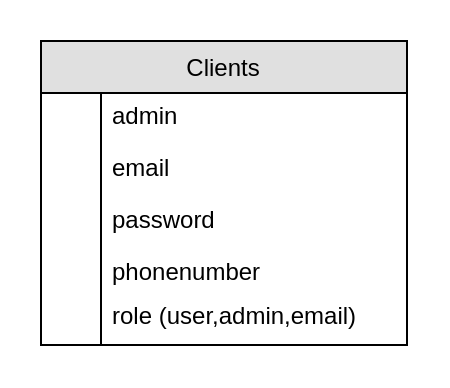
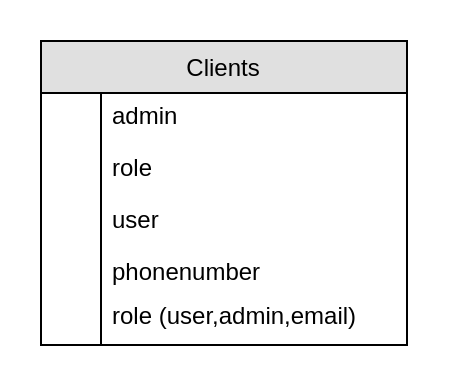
node "email": label "email" -> "role"
node "password": label "password" -> "user"
